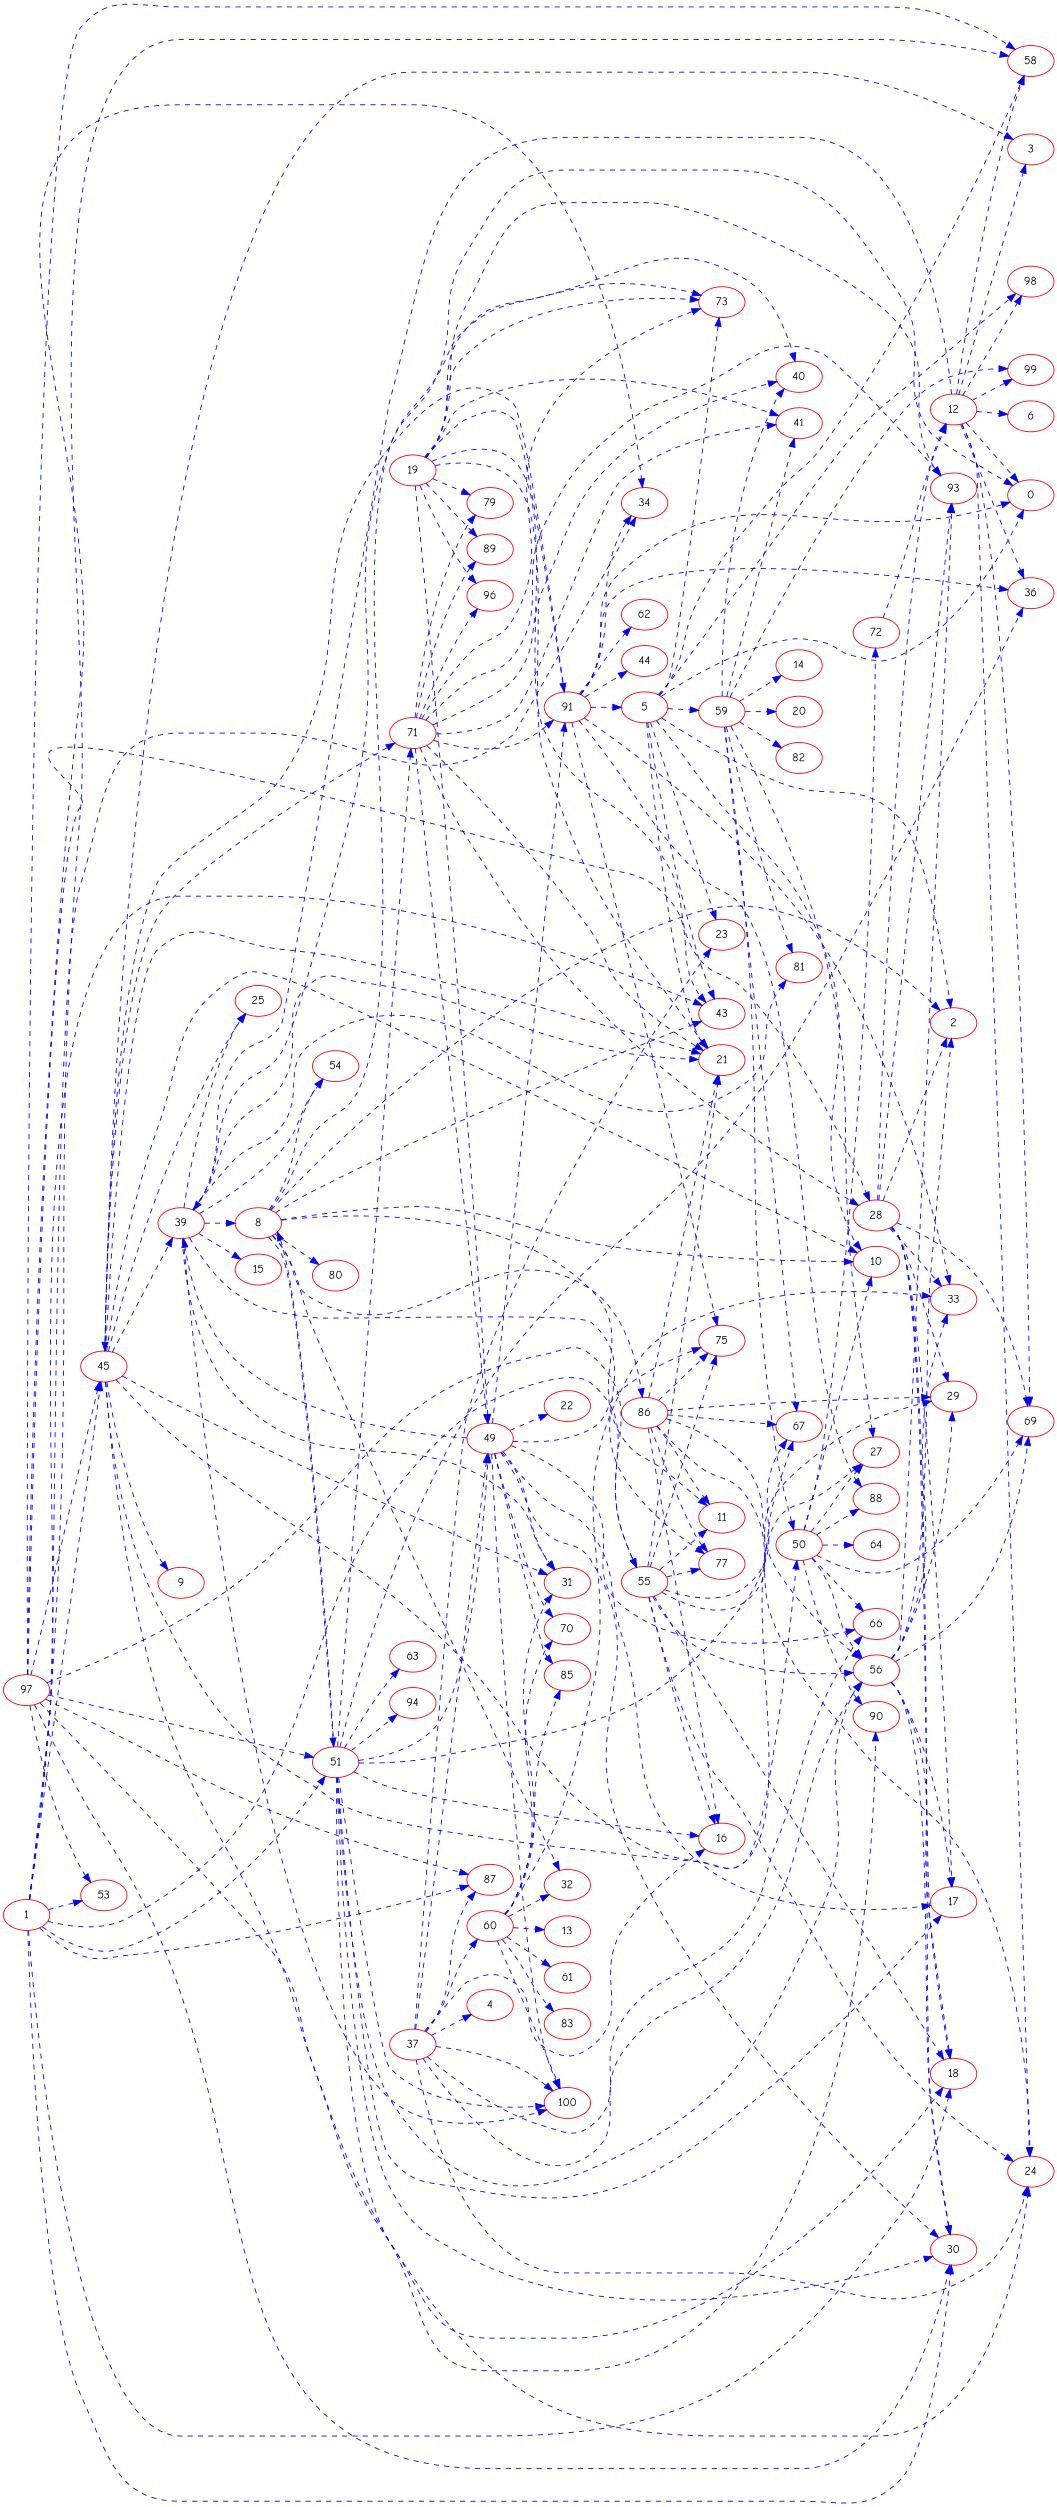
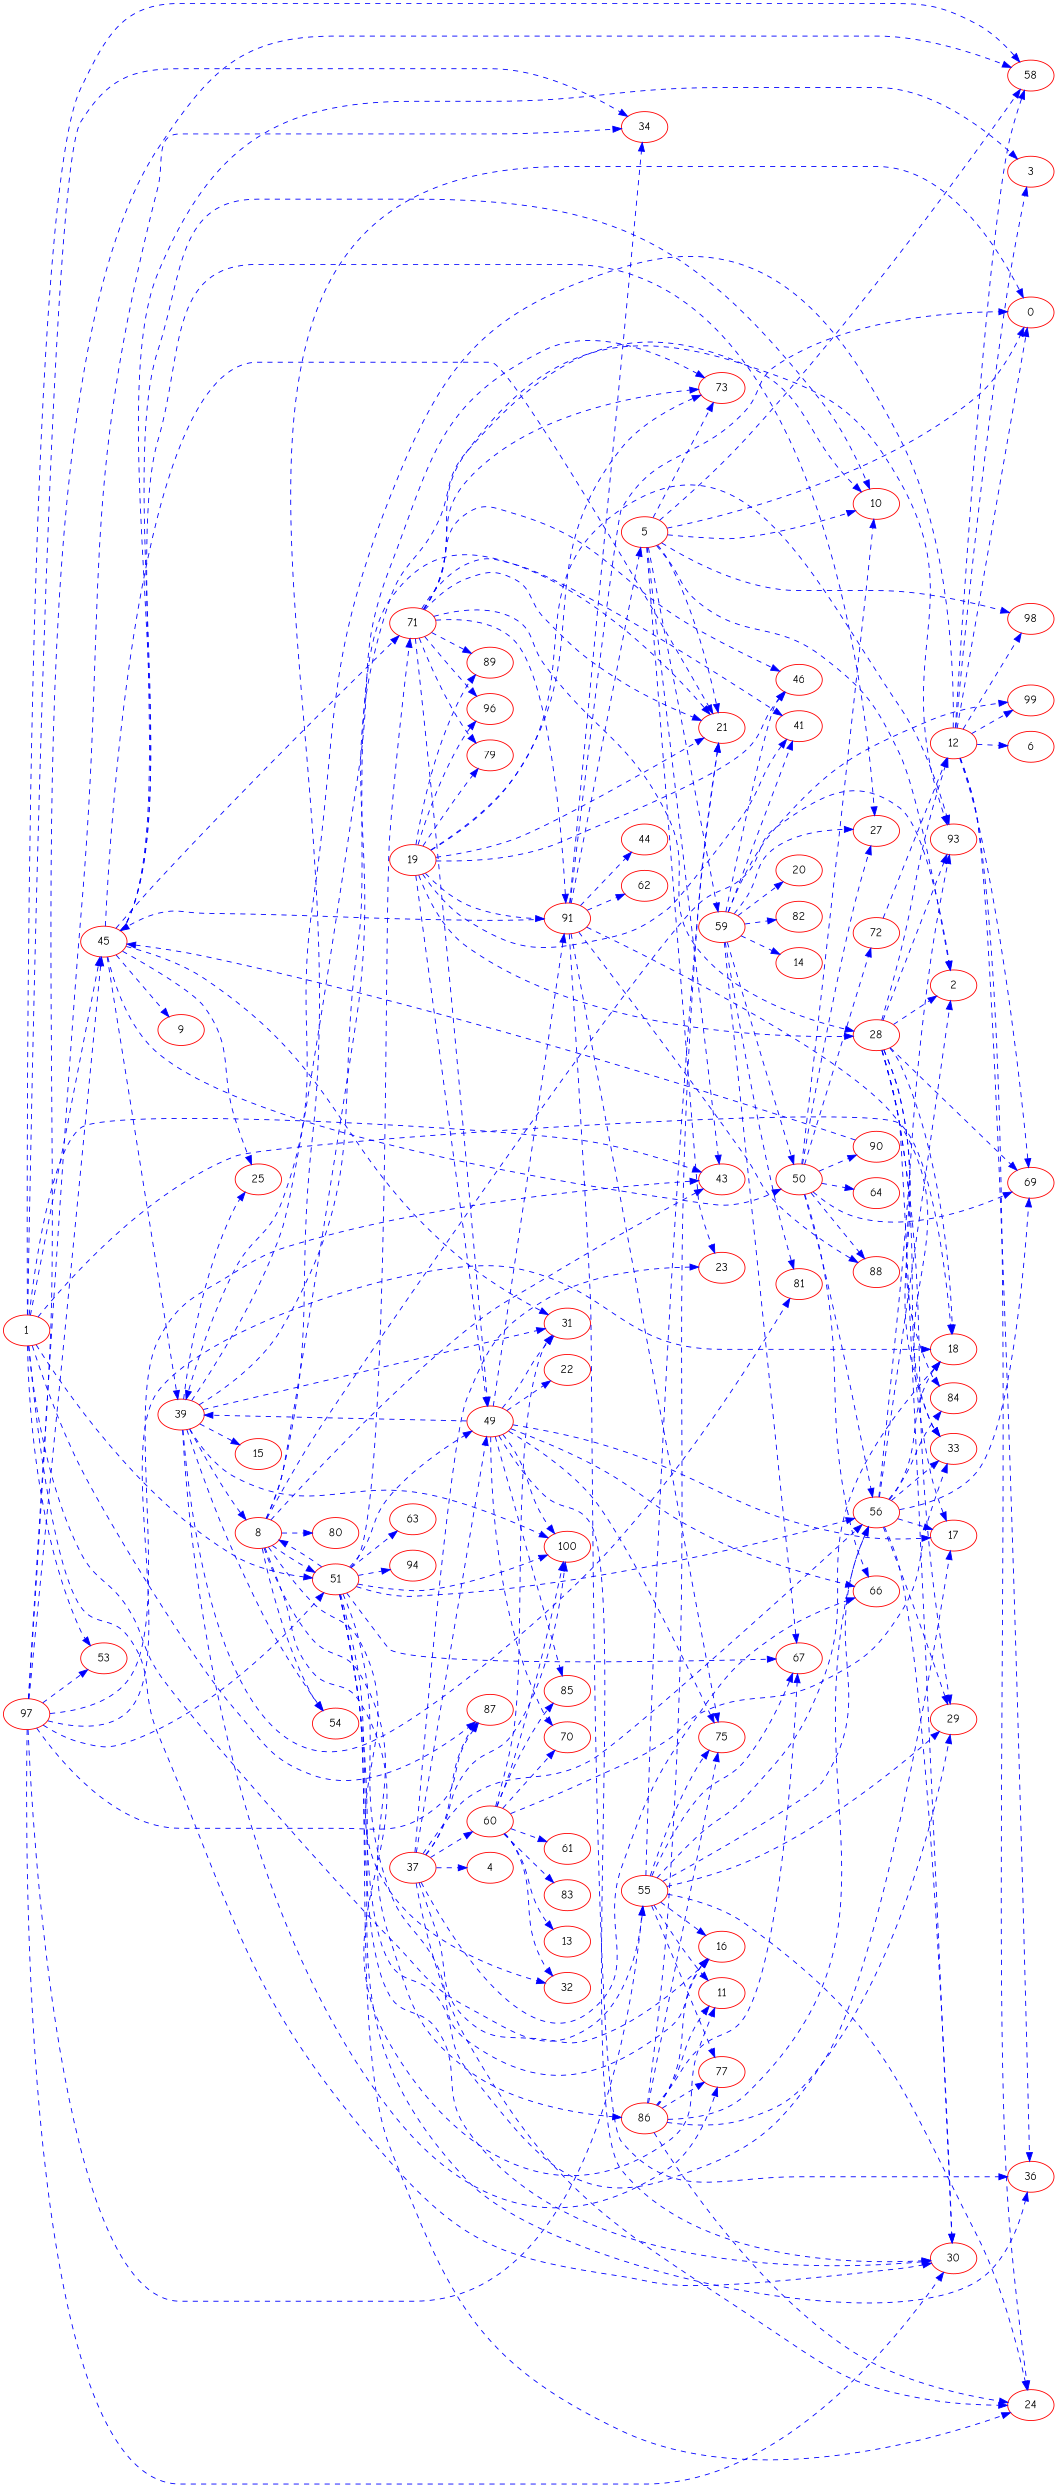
node "40": label "40" -> "46"
node "84": added
edge "45" -> "90": reversed
